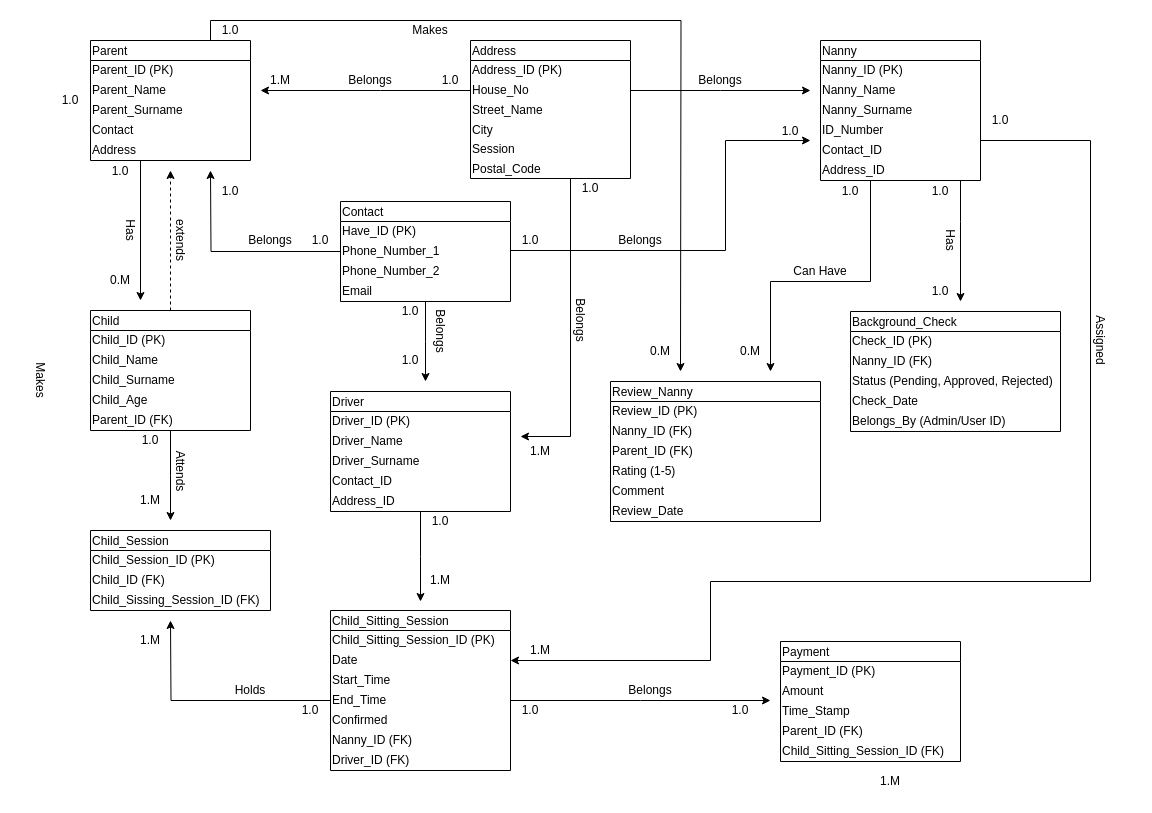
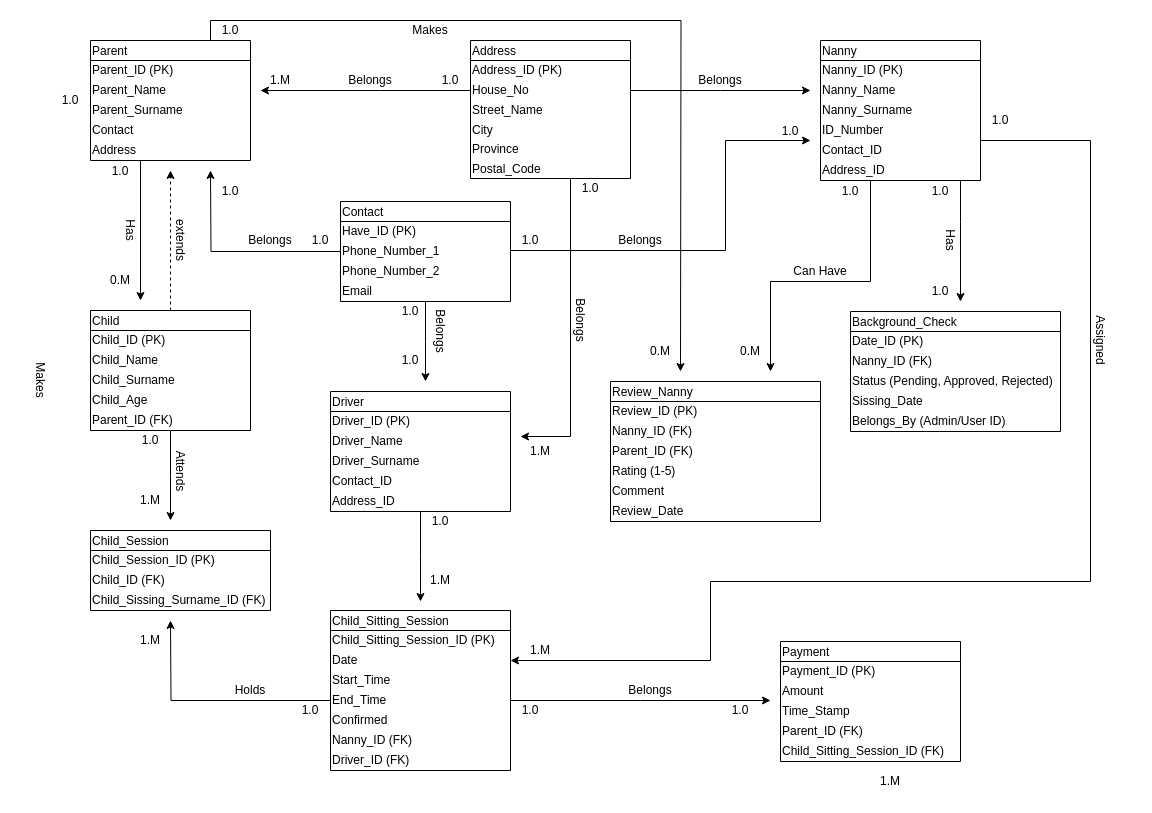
node "Session": label "Session" -> "Province"
node "Check_ID (PK)": label "Check_ID (PK)" -> "Date_ID (PK)"
node "Check_Date": label "Check_Date" -> "Sissing_Date"
node "Child_Sissing_Session_ID (FK)": label "Child_Sissing_Session_ID (FK)" -> "Child_Sissing_Surname_ID (FK)"
